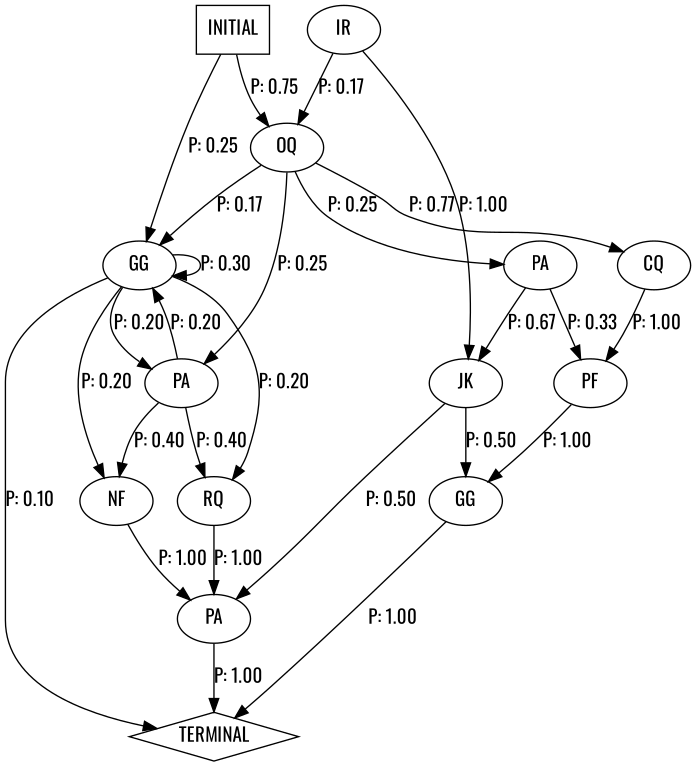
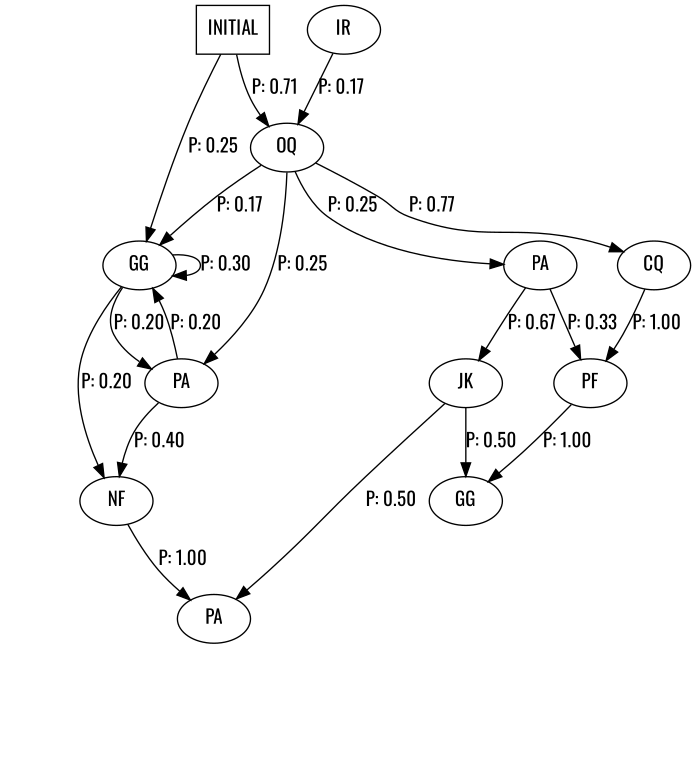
edge "INITIAL" -> "OQ": label "P: 0.75" -> "P: 0.71"
edge "IR" -> "JK": removed, label "P: 1.00"
node "RQ": removed
node "TERMINAL": removed
